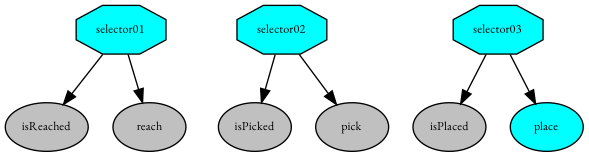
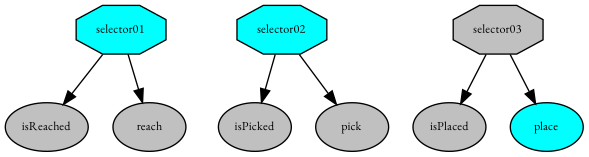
node "selector03": fillcolor cyan -> gray
